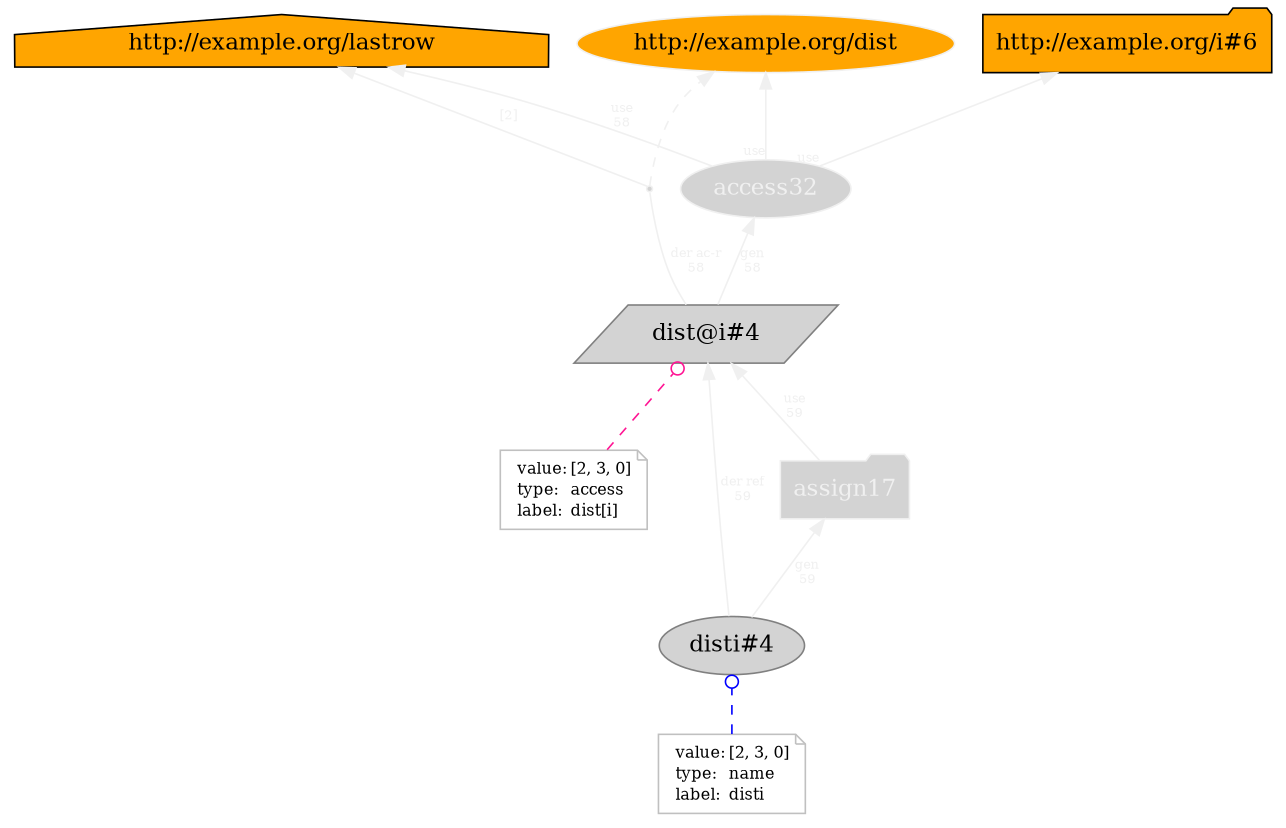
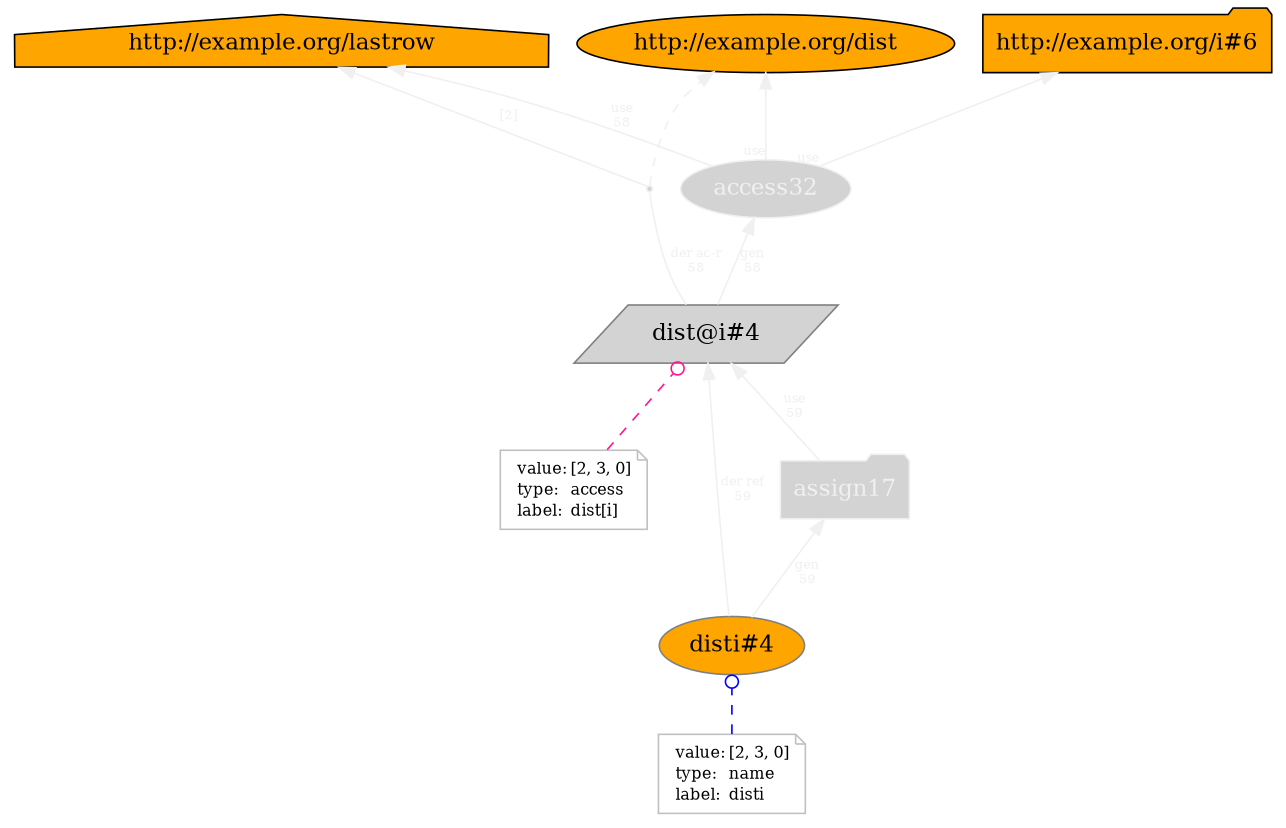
node "http://example.org/dist": color #f0f0f0 -> black
node "disti#4": fillcolor lightgrey -> orange
